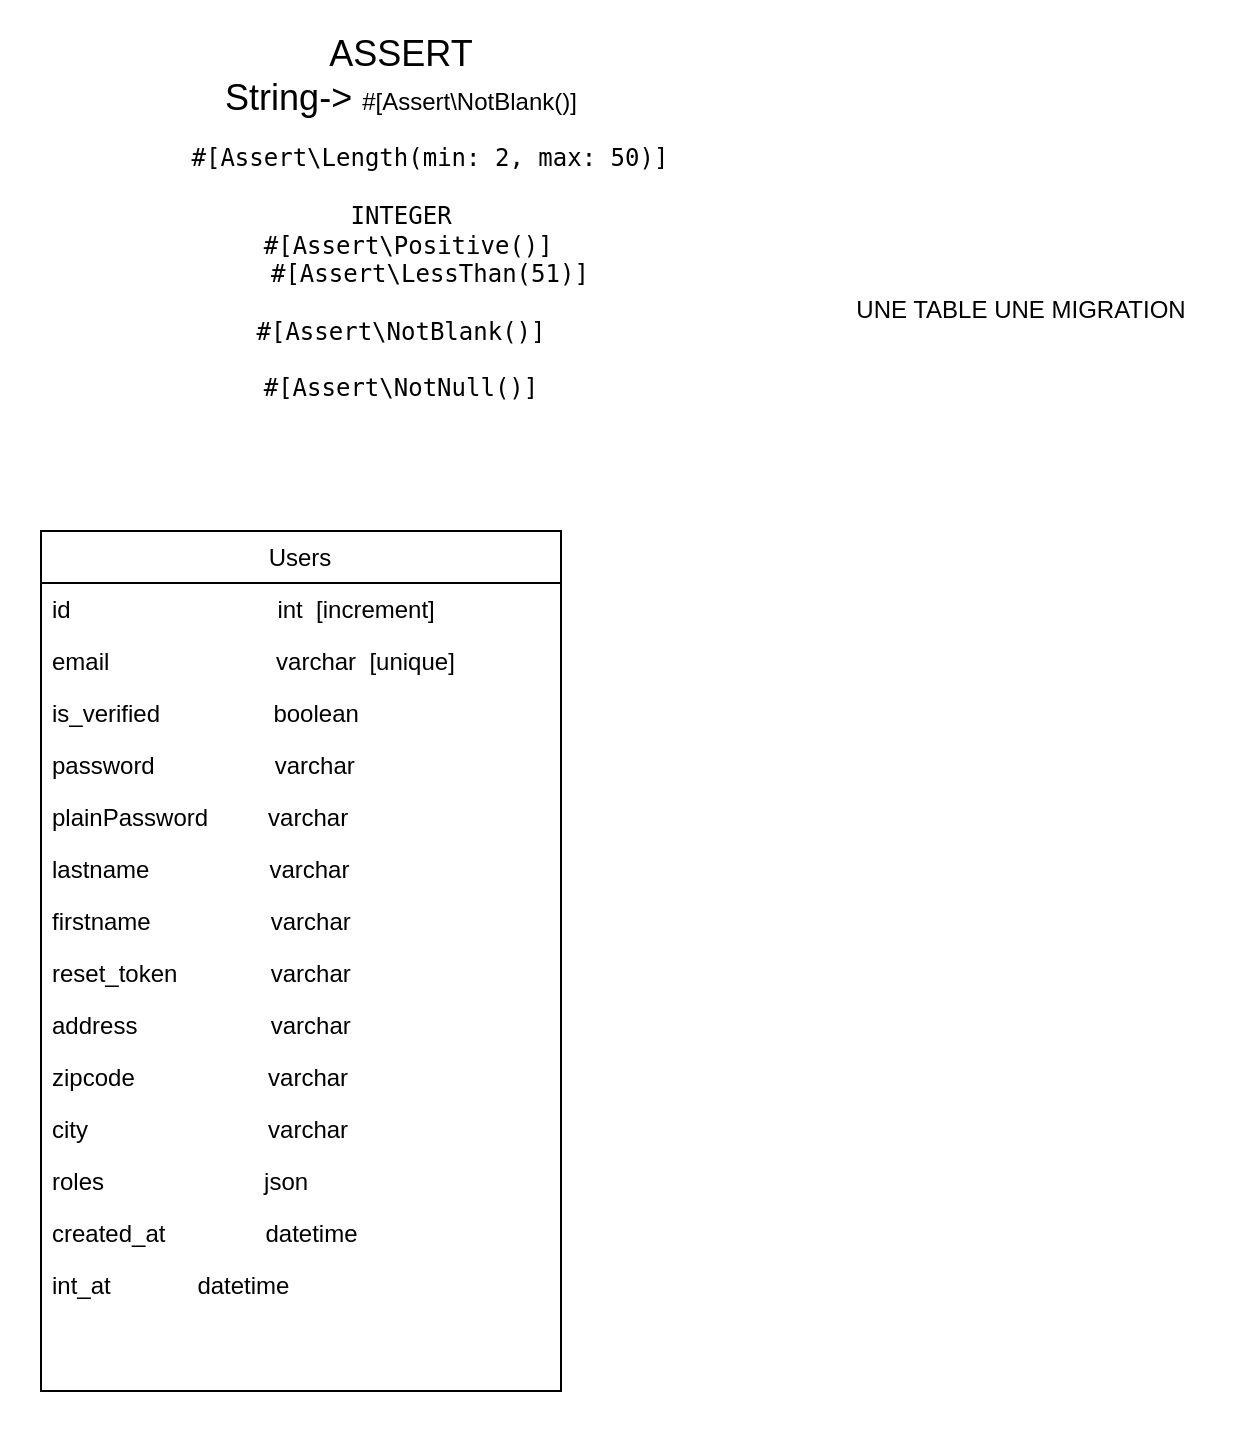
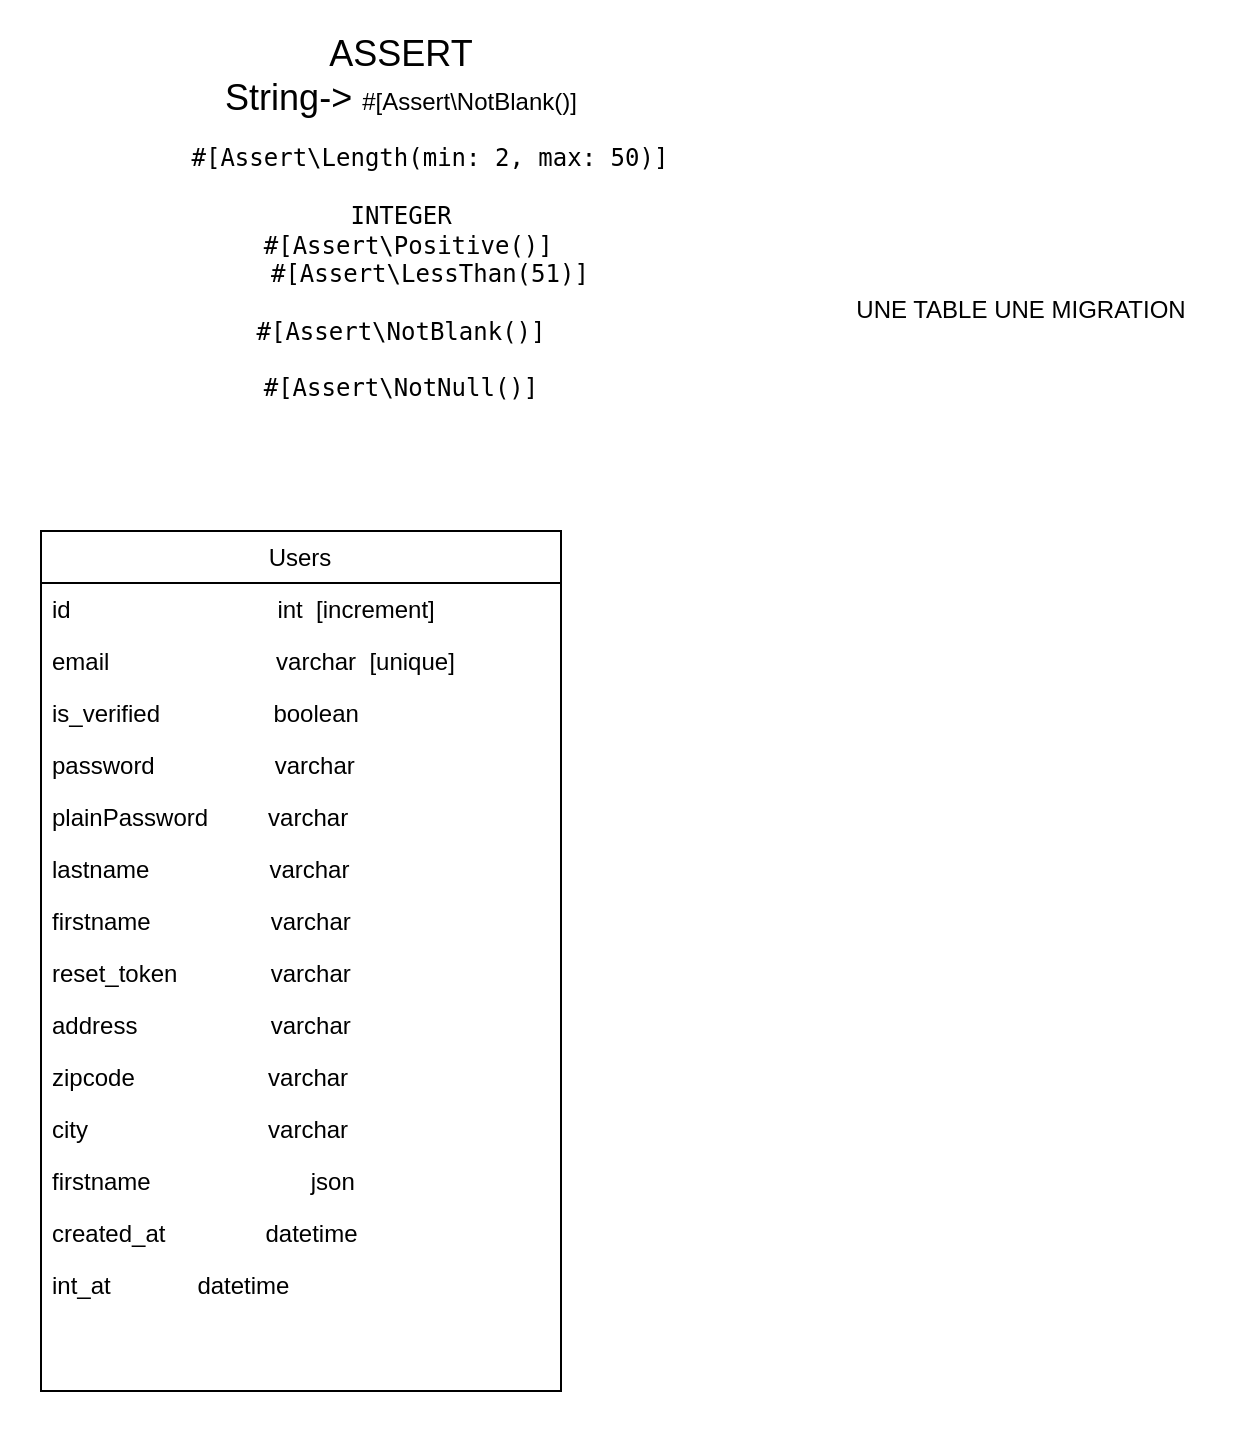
node "roles json": label "roles json" -> "firstname json"
